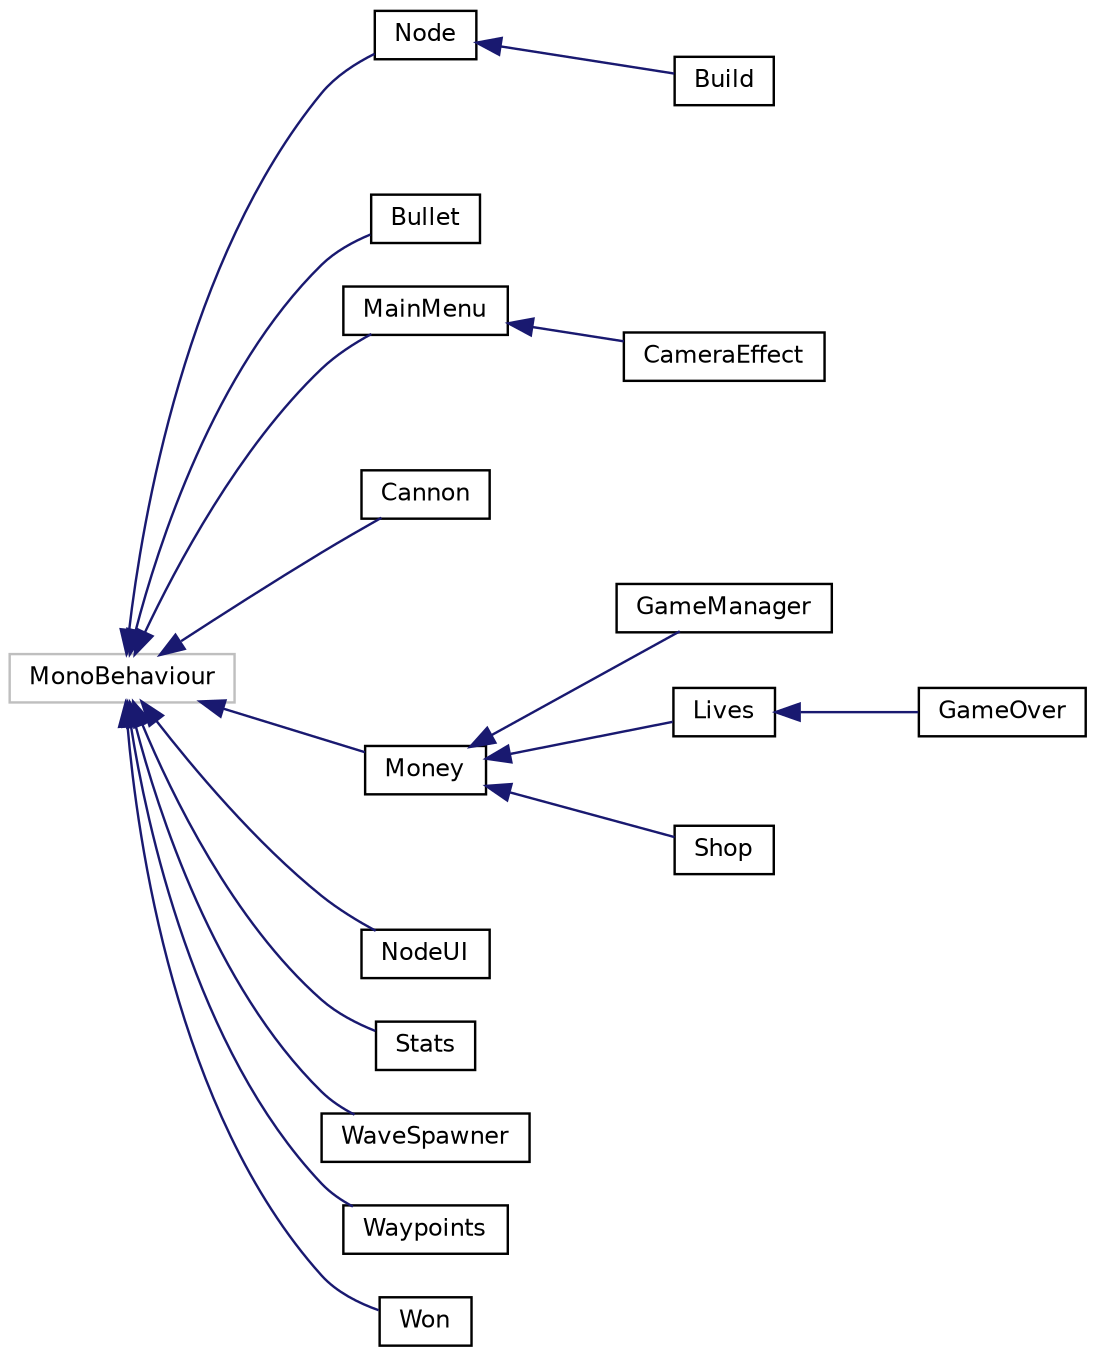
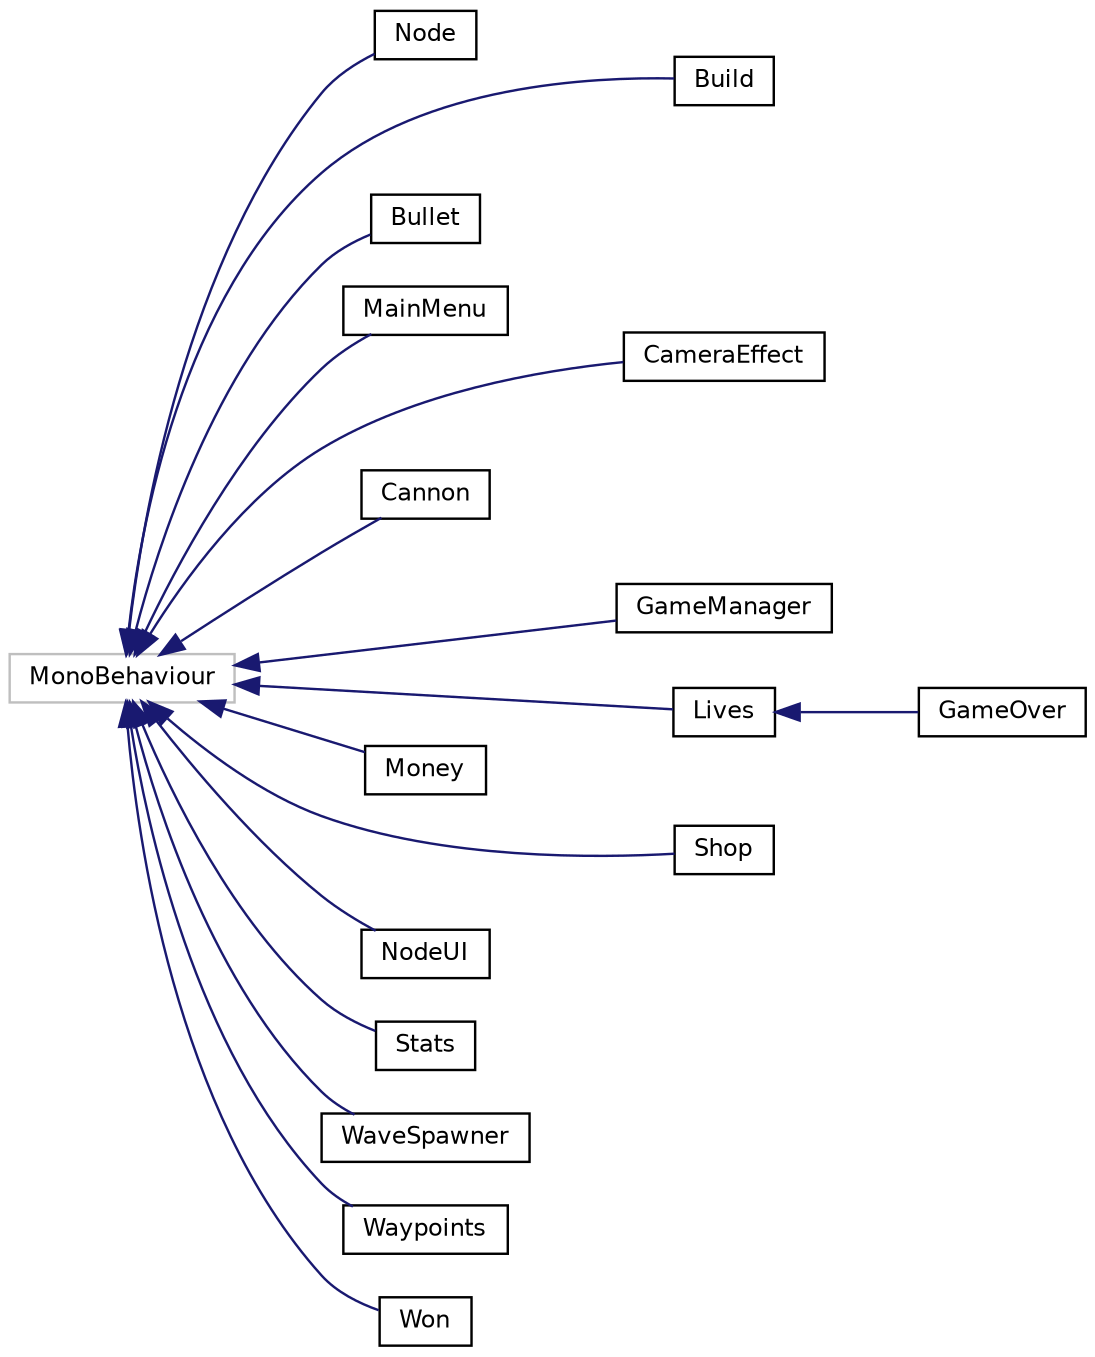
edge "Build" -> "Node": now "Build" -> "MonoBehaviour"
edge "CameraEffect" -> "MainMenu": now "CameraEffect" -> "MonoBehaviour"
edge "GameManager" -> "Money": now "GameManager" -> "MonoBehaviour"
edge "Lives" -> "Money": now "Lives" -> "MonoBehaviour"
edge "Shop" -> "Money": now "Shop" -> "MonoBehaviour"
